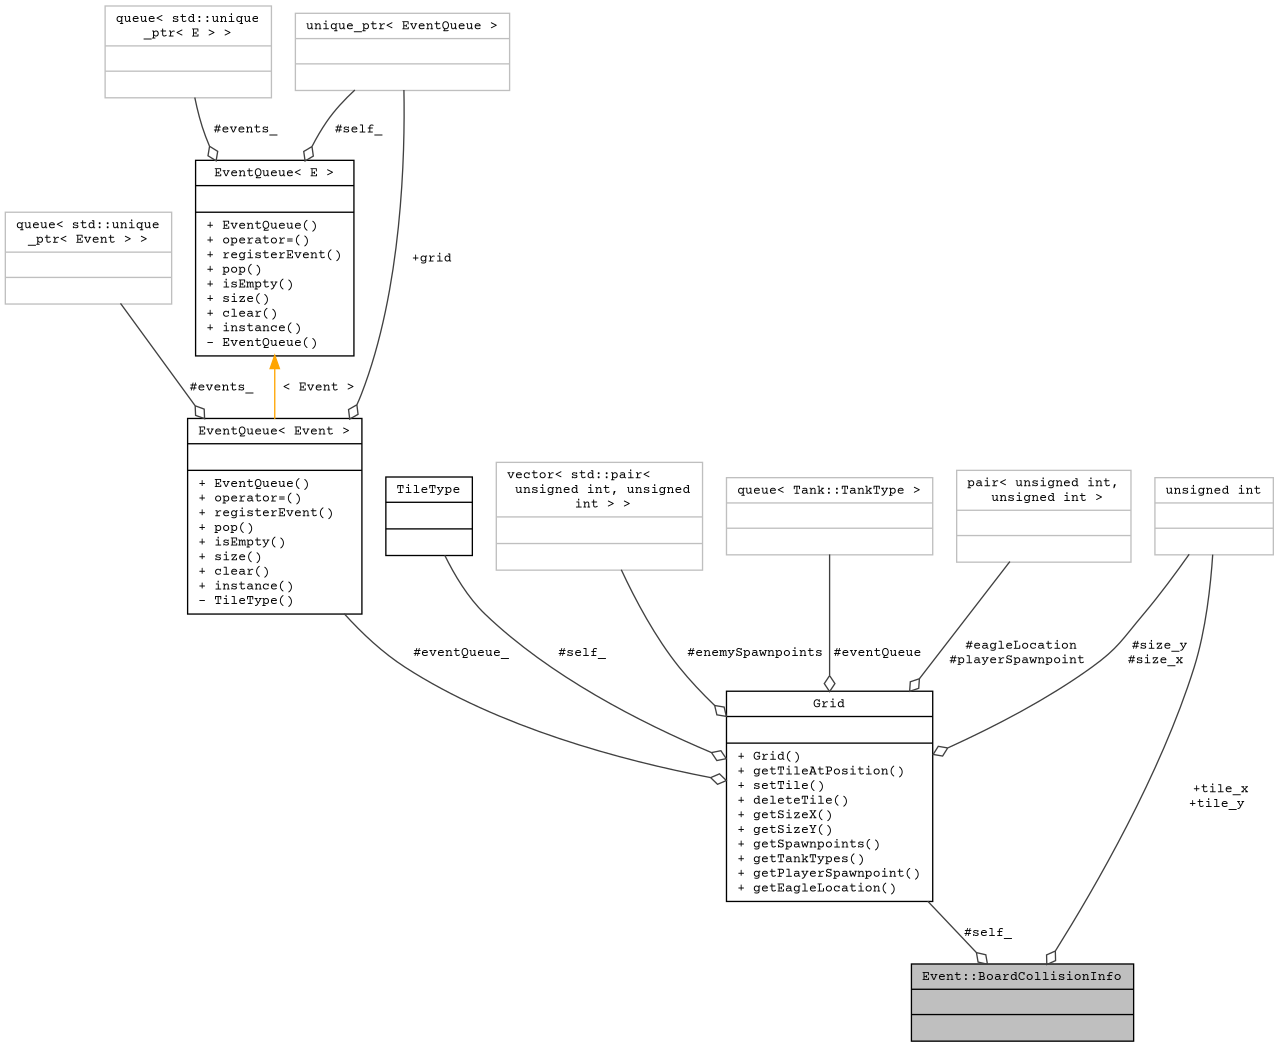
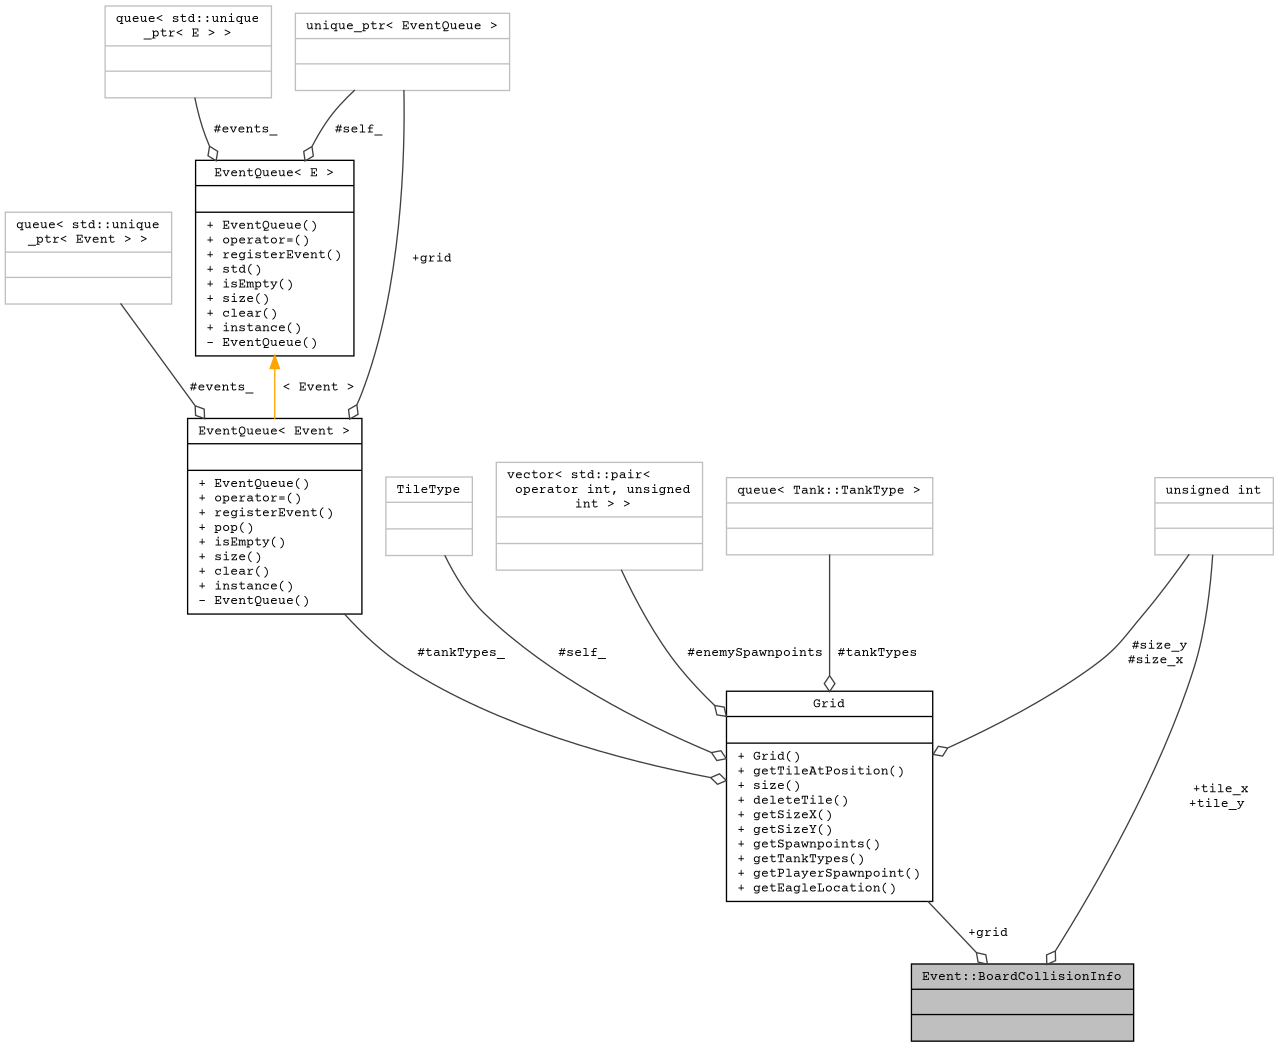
node "EventQueue< E >": text "+ pop()" -> "+ std()"
node "vector< std::pair<": text "unsigned int, unsigned" -> "operator int, unsigned"
node "TileType": color black -> grey75
node "pair< unsigned int,": removed
node "EventQueue< Event >": text "- TileType()" -> "- EventQueue()"
edge "EventQueue< Event >" -> "Grid": label " #eventQueue_" -> " #tankTypes_"
edge "queue< Tank::TankType >" -> "Grid": label " #eventQueue" -> " #tankTypes"
node "Grid": text "+ setTile()" -> "+ size()"
edge "Grid" -> "Event::BoardCollisionInfo": label " #self_" -> " +grid"
